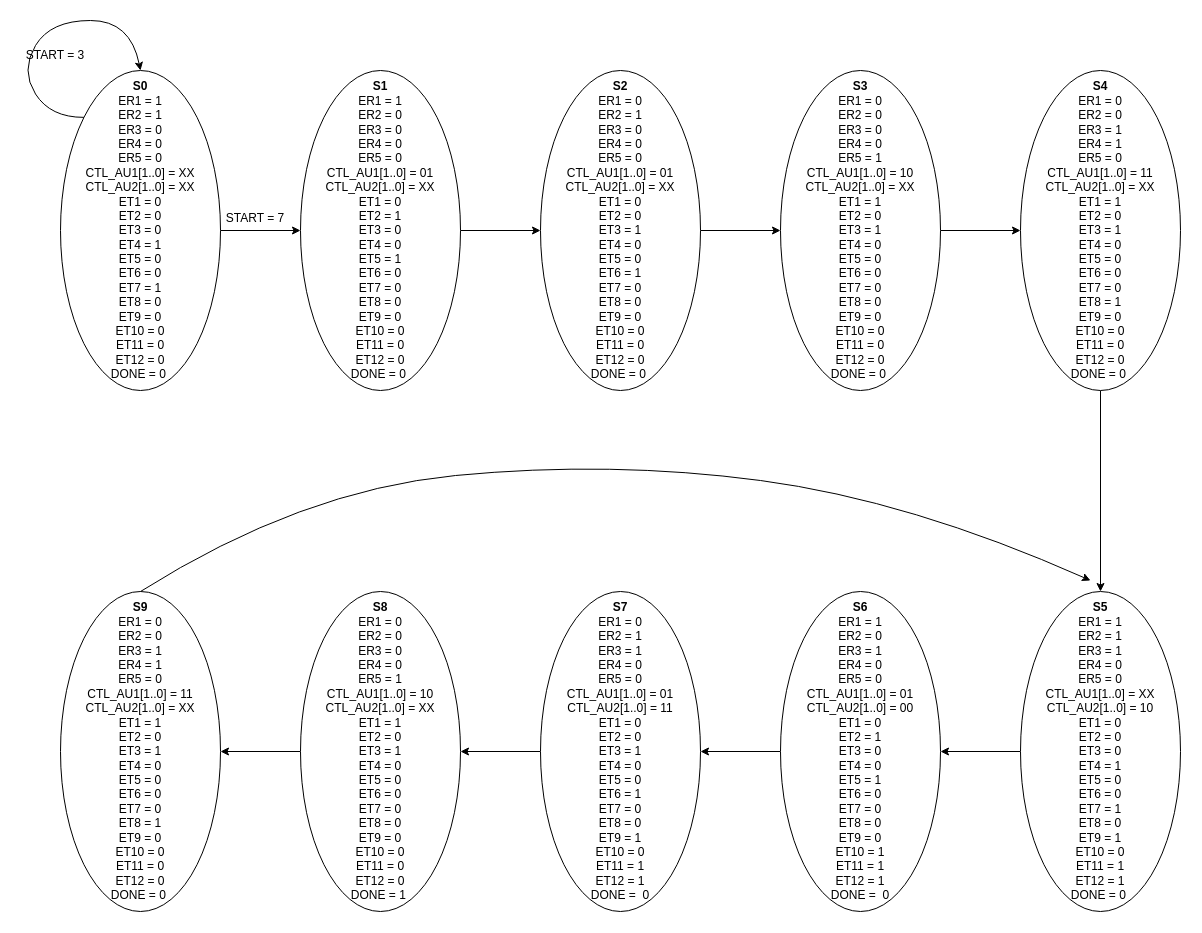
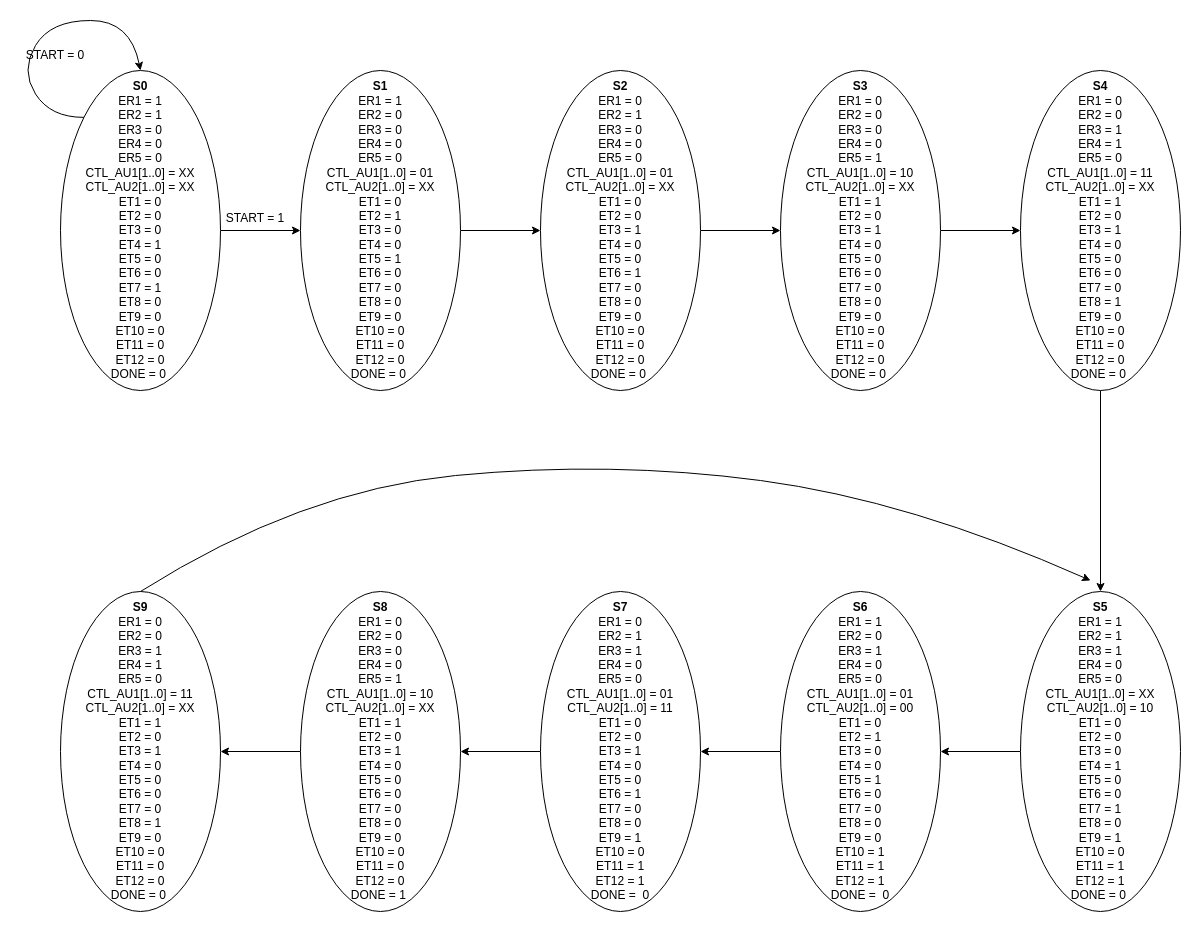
node "START = 3": label "START = 3" -> "START = 0"
node "START = 7": label "START = 7" -> "START = 1"
